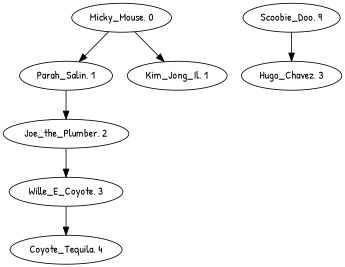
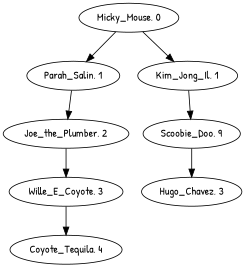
edge "Kim_Jong_Il, 1" -> "Scoobie_Doo, 9": added
